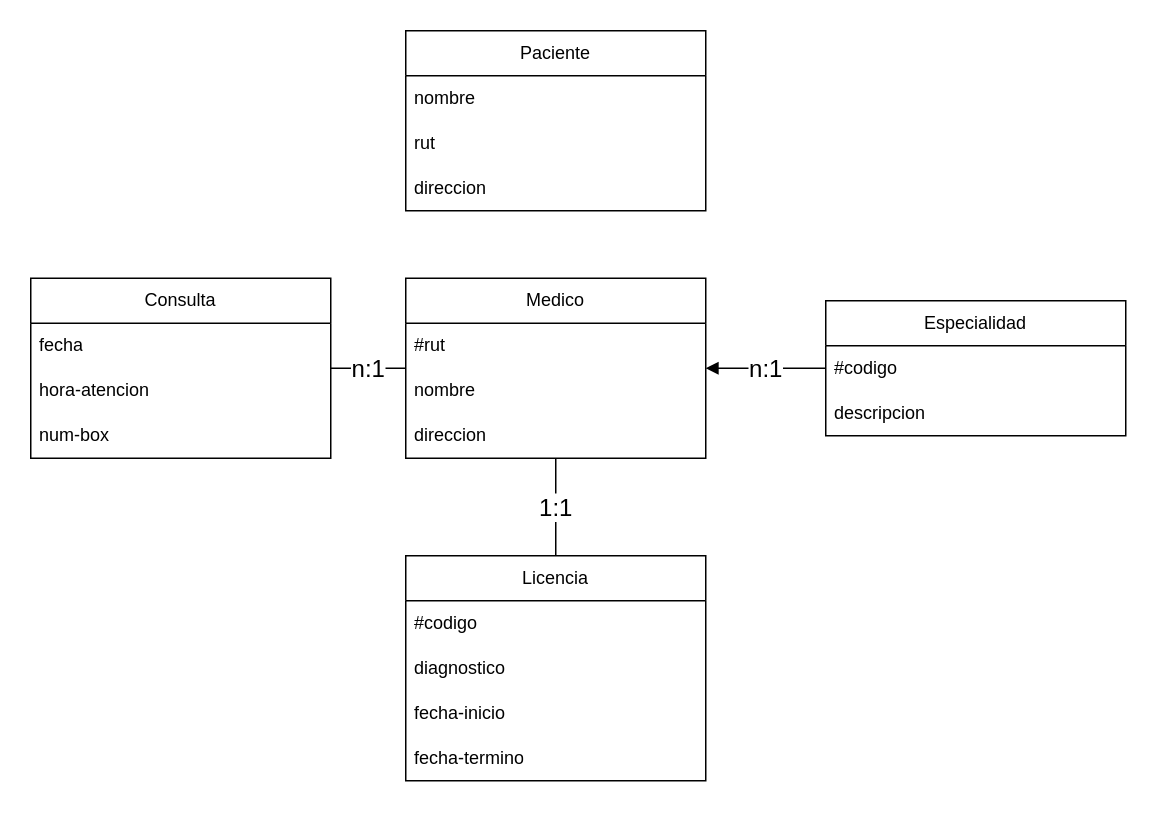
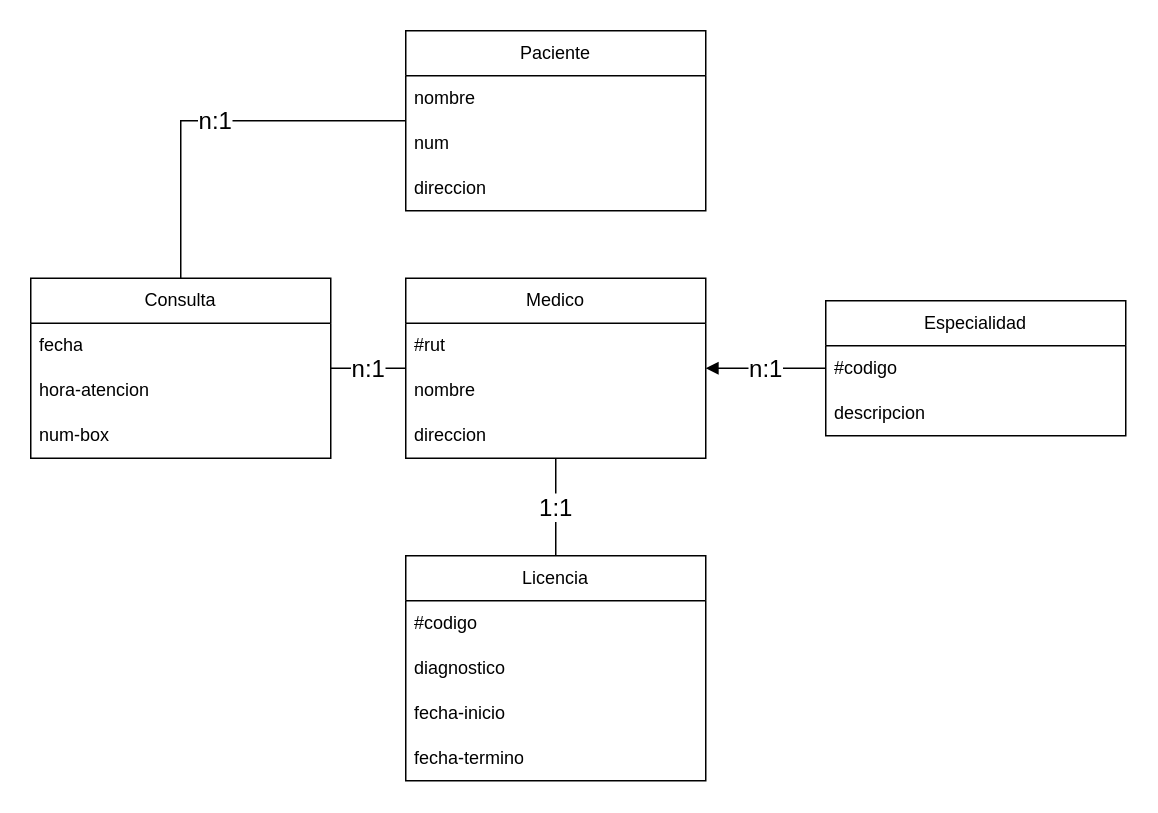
node "rut": label "rut" -> "num"
edge "Paciente" -- "Consulta": added, label "n:1"
